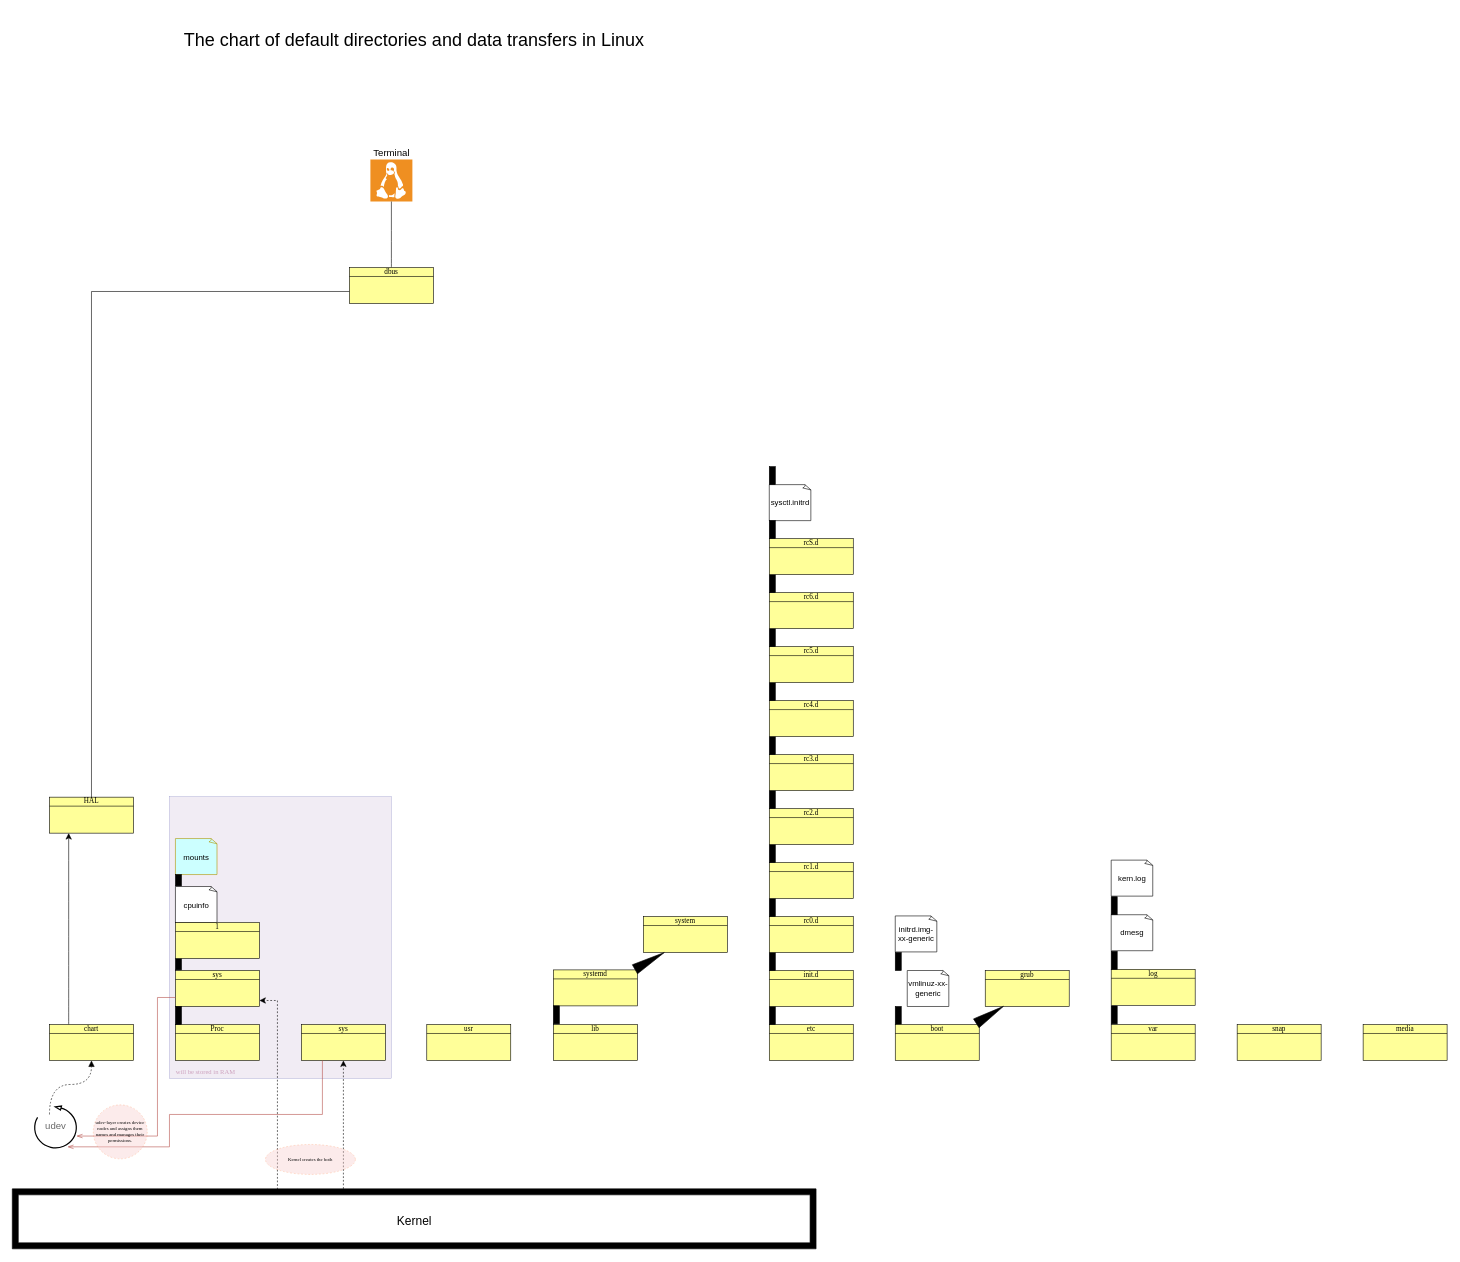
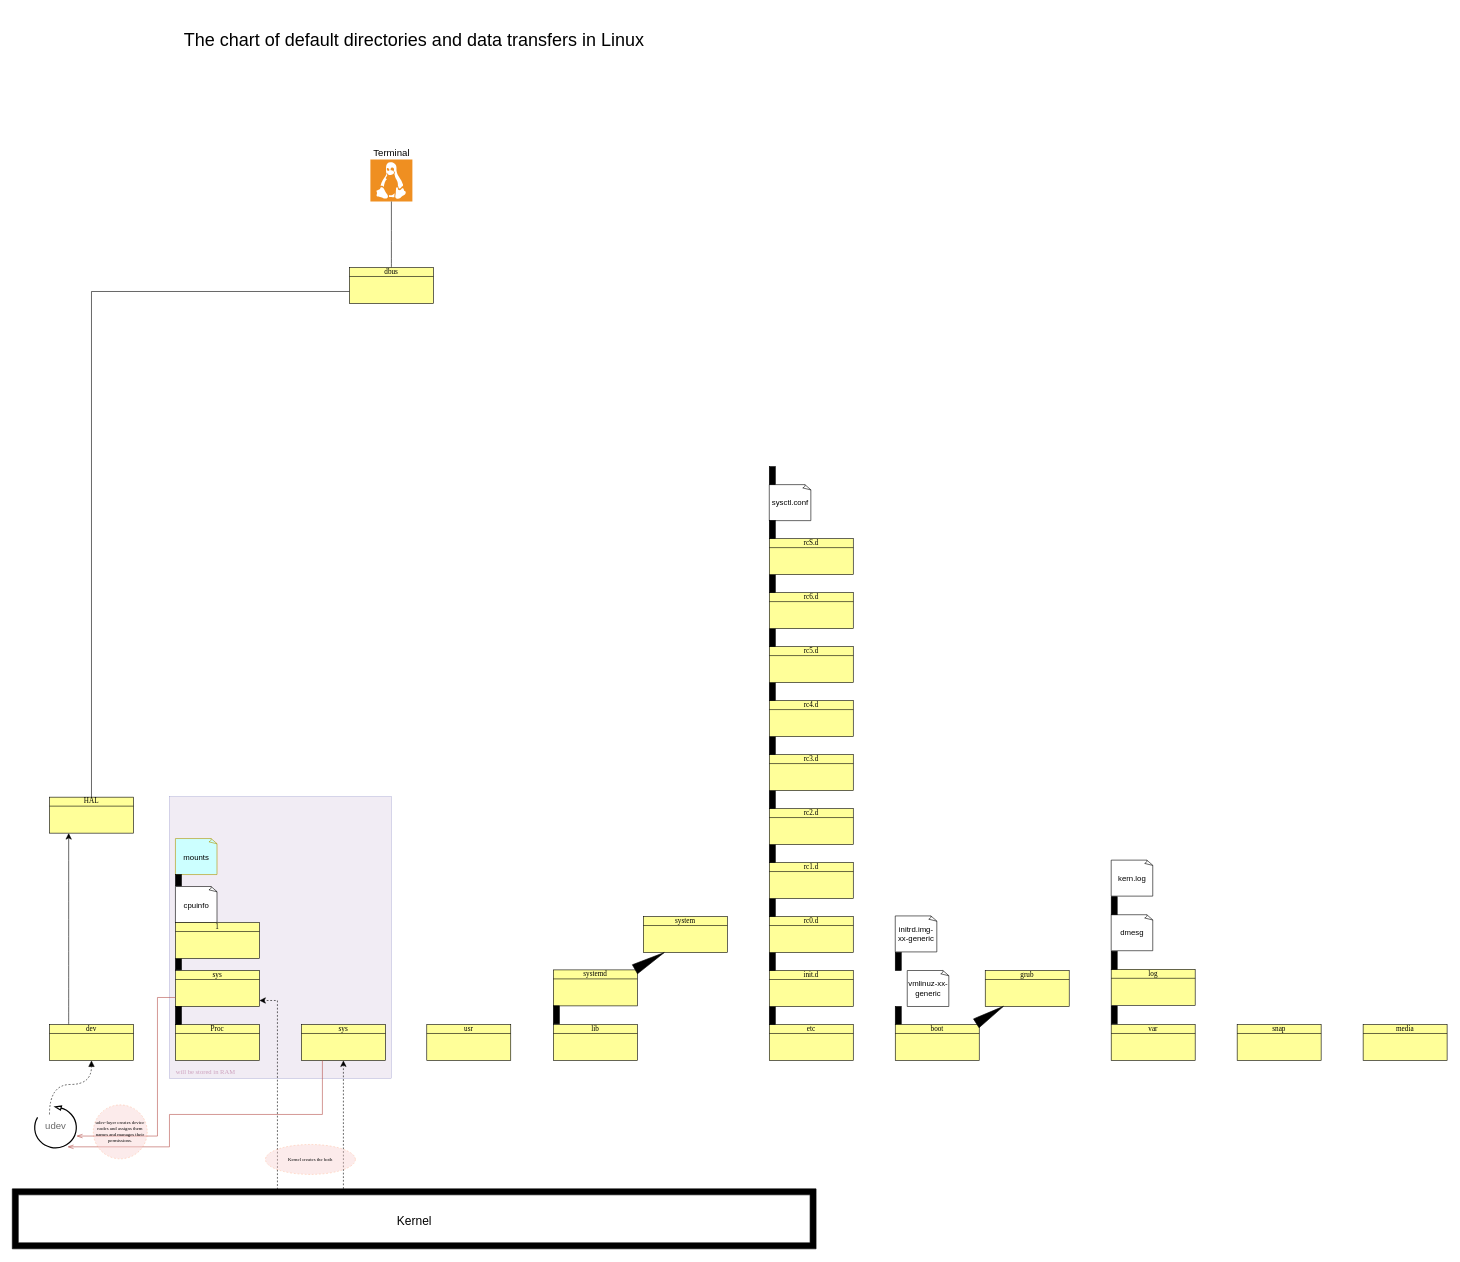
node "sysctl.initrd": label "sysctl.initrd" -> "sysctl.conf"
node "chart": label "chart" -> "dev"
